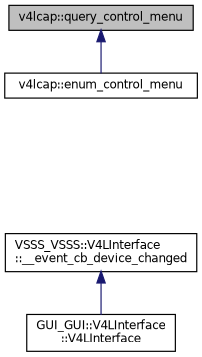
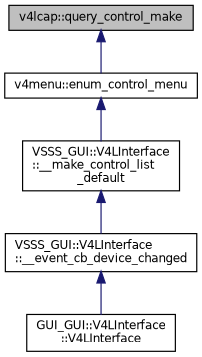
node "v4lcap::query_control_menu": label "v4lcap::query_control_menu" -> "v4lcap::query_control_make"
node "v4lcap::enum_control_menu": label "v4lcap::enum_control_menu" -> "v4menu::enum_control_menu"
node "VSSS_GUI::V4LInterface ::__make_control_list _default": added
node "VSSS_VSSS::V4LInterface ::__event_cb_device_changed": label "VSSS_VSSS::V4LInterface ::__event_cb_device_changed" -> "VSSS_GUI::V4LInterface ::__event_cb_device_changed"
